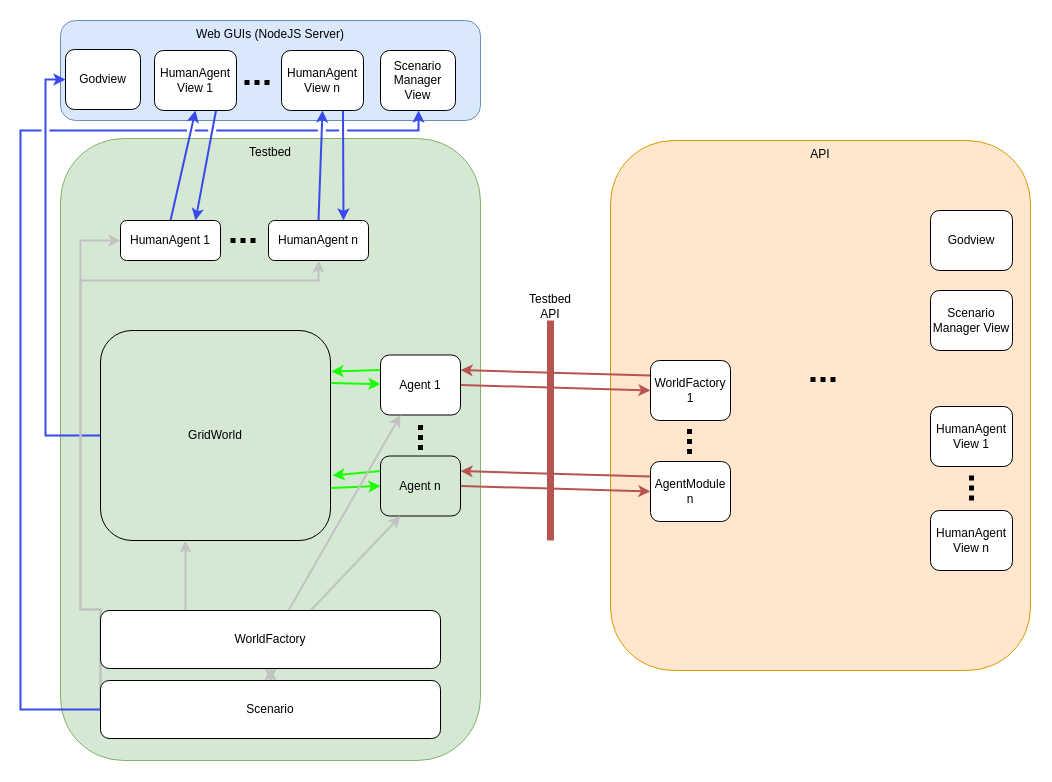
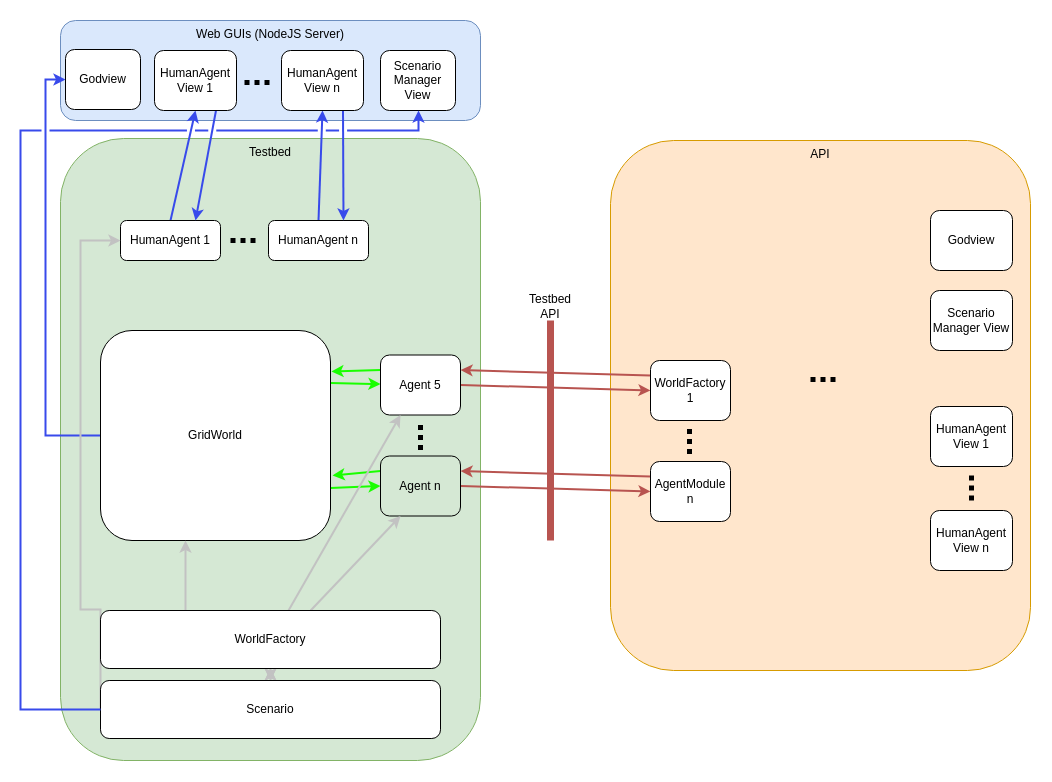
edge "Scenario" -> "HumanAgent n": removed
node "Agent 1": label "Agent 1" -> "Agent 5"
node "GridWorld": fillcolor #d5e8d4 -> #ffffff
